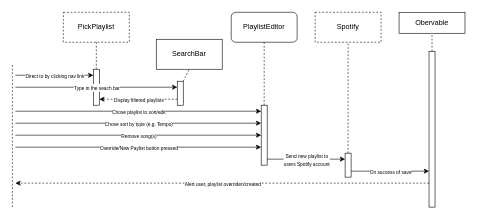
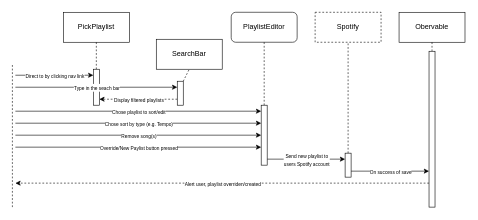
node "Obervable": size 66x21 -> 66x30
node "PickPlaylist": style dashed -> solid
